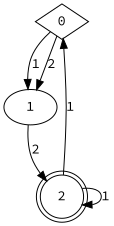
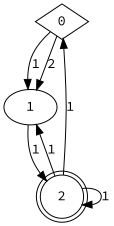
edge "1" -> "2": label "2" -> "1"
edge "2" -> "1": added, label "1"
